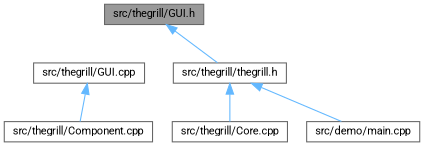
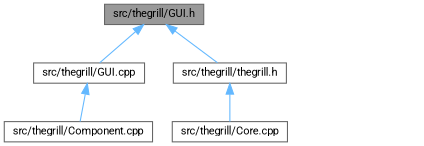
edge "src/thegrill/GUI.cpp" -> "src/thegrill/GUI.h": added
node "src/demo/main.cpp": removed
